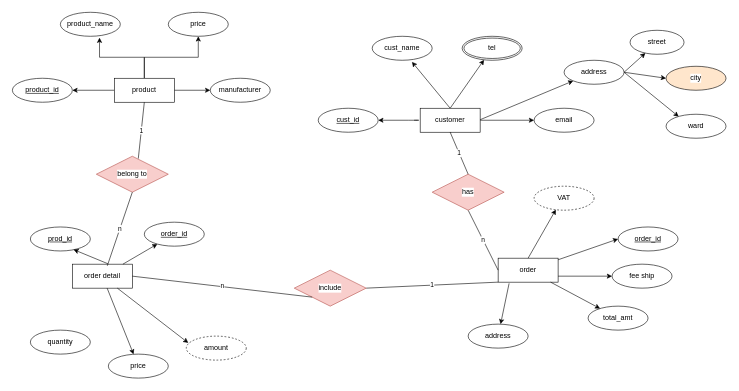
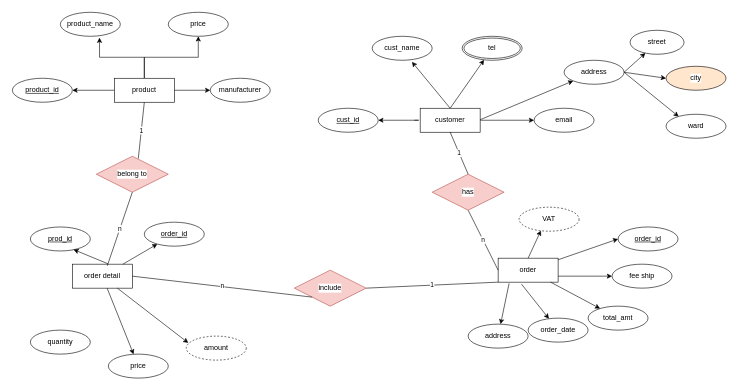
node "VAT": moved (564, 198) -> (549, 219)
edge "order" -> "order_date": added
node "order_date": added
